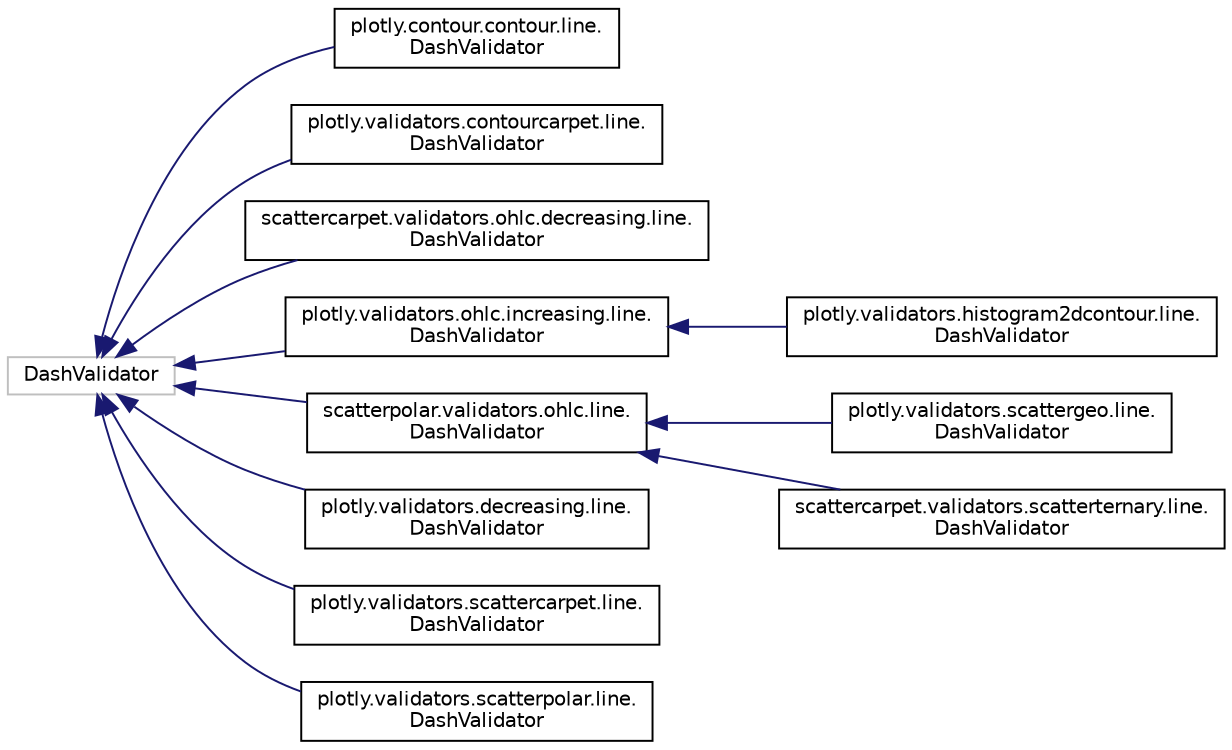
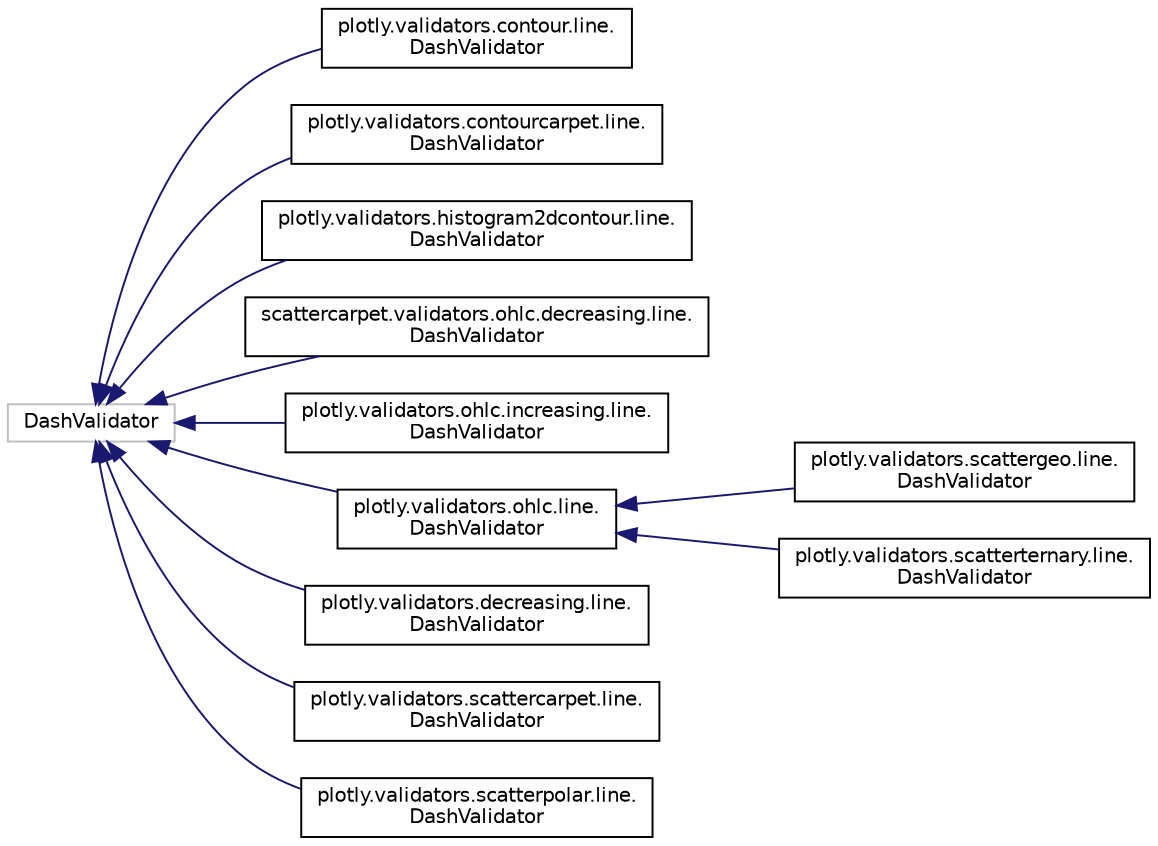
node "plotly.contour.contour.line. DashValidator": label "plotly.contour.contour.line. DashValidator" -> "plotly.validators.contour.line. DashValidator"
edge "plotly.validators.histogram2dcontour.line. DashValidator" -> "plotly.validators.ohlc.increasing.line. DashValidator": now "plotly.validators.histogram2dcontour.line. DashValidator" -> "DashValidator"
node "scatterpolar.validators.ohlc.line. DashValidator": label "scatterpolar.validators.ohlc.line. DashValidator" -> "plotly.validators.ohlc.line. DashValidator"
node "scattercarpet.validators.scatterternary.line. DashValidator": label "scattercarpet.validators.scatterternary.line. DashValidator" -> "plotly.validators.scatterternary.line. DashValidator"
